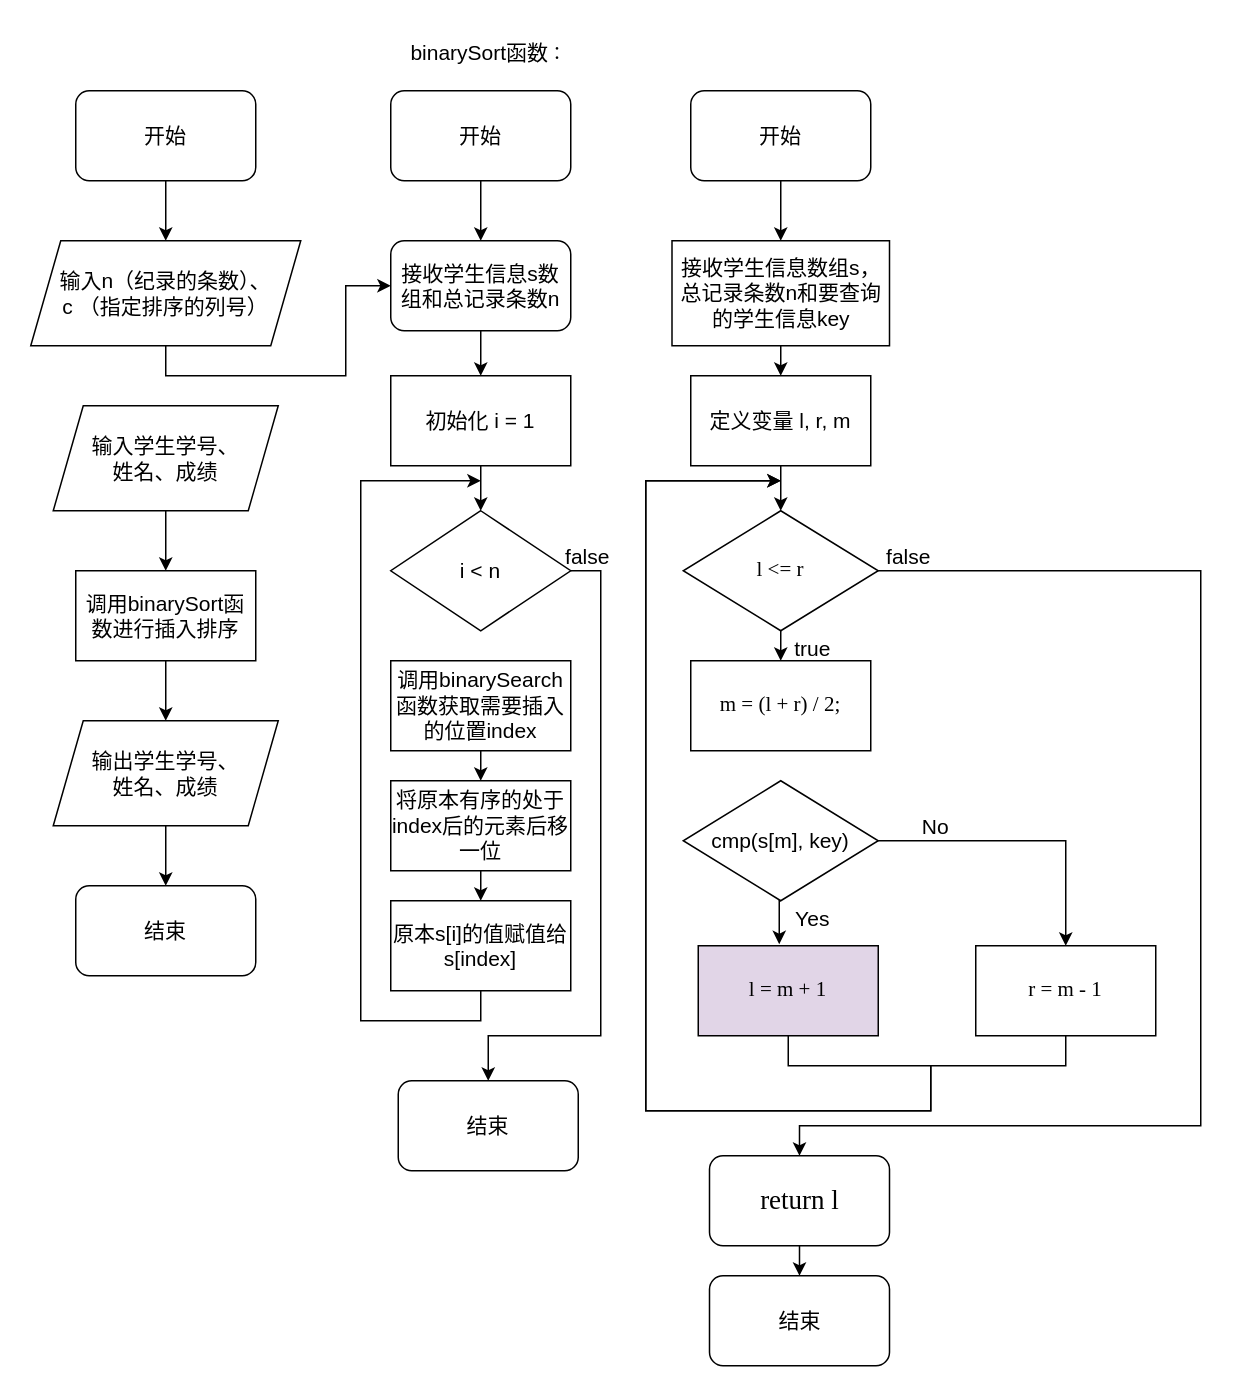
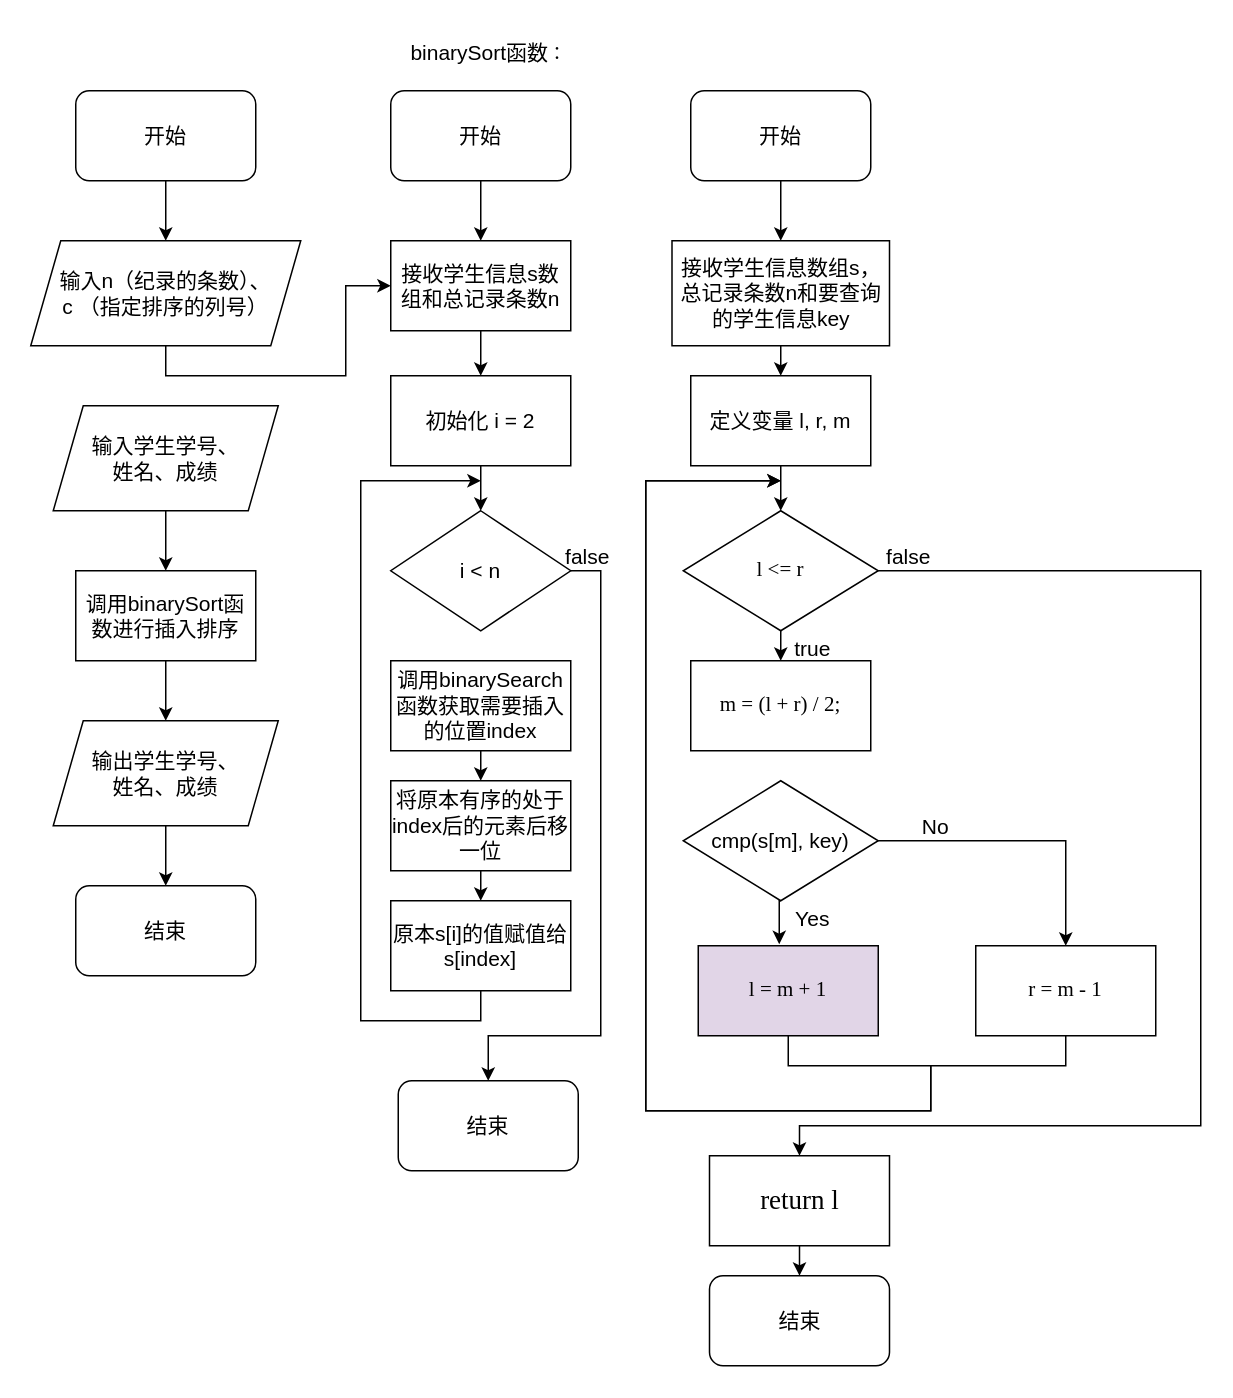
node "接收学生信息s数组和总记录条数n": shape rounded rectangle -> rectangle
node "初始化 i = 1": label "初始化 i = 1" -> "初始化 i = 2"
node "return l": shape rounded rectangle -> rectangle
